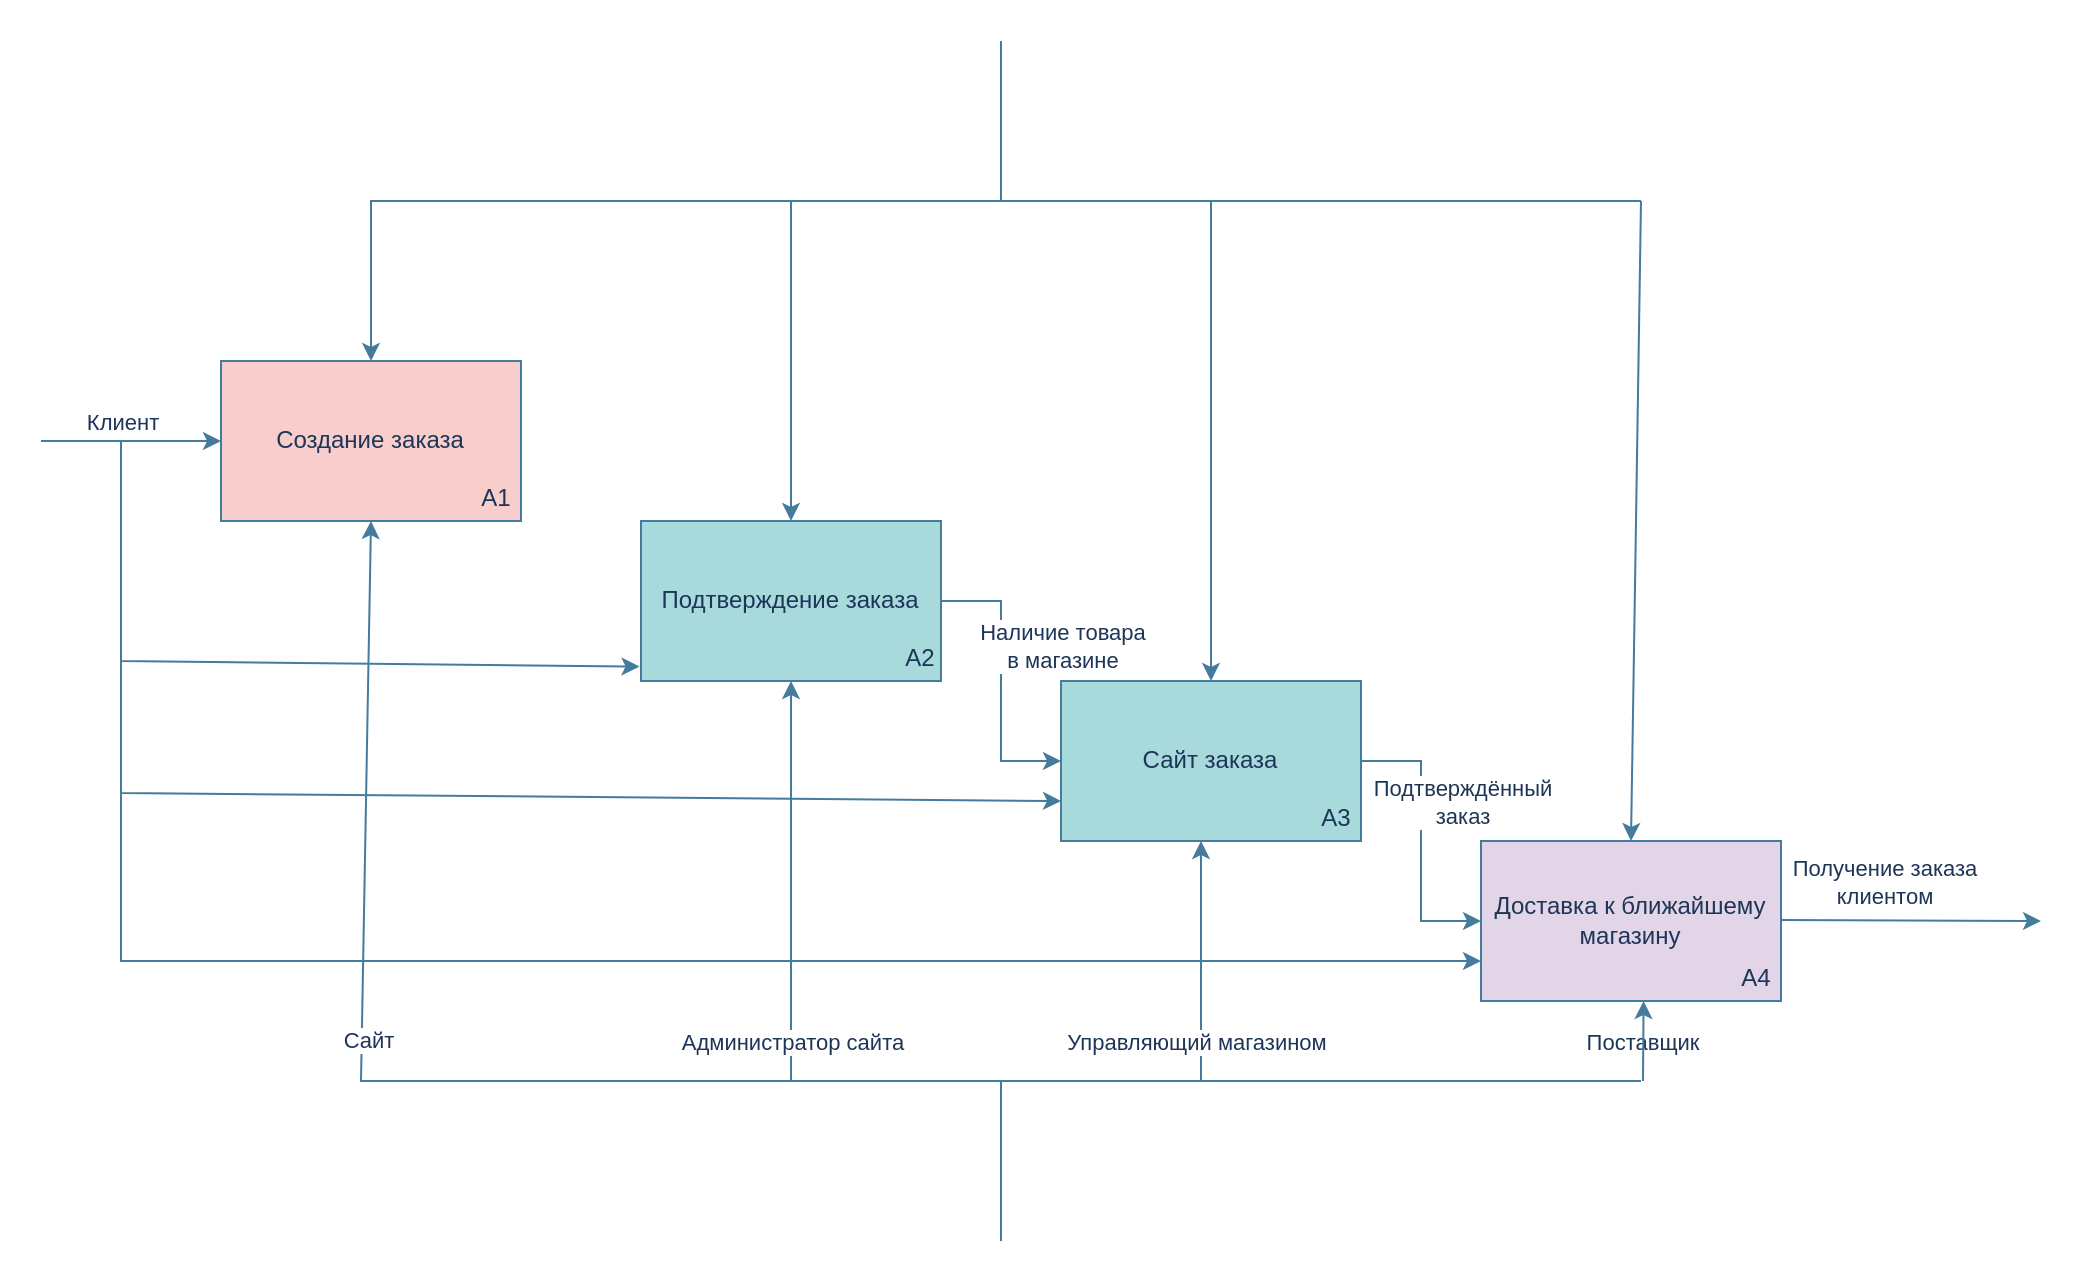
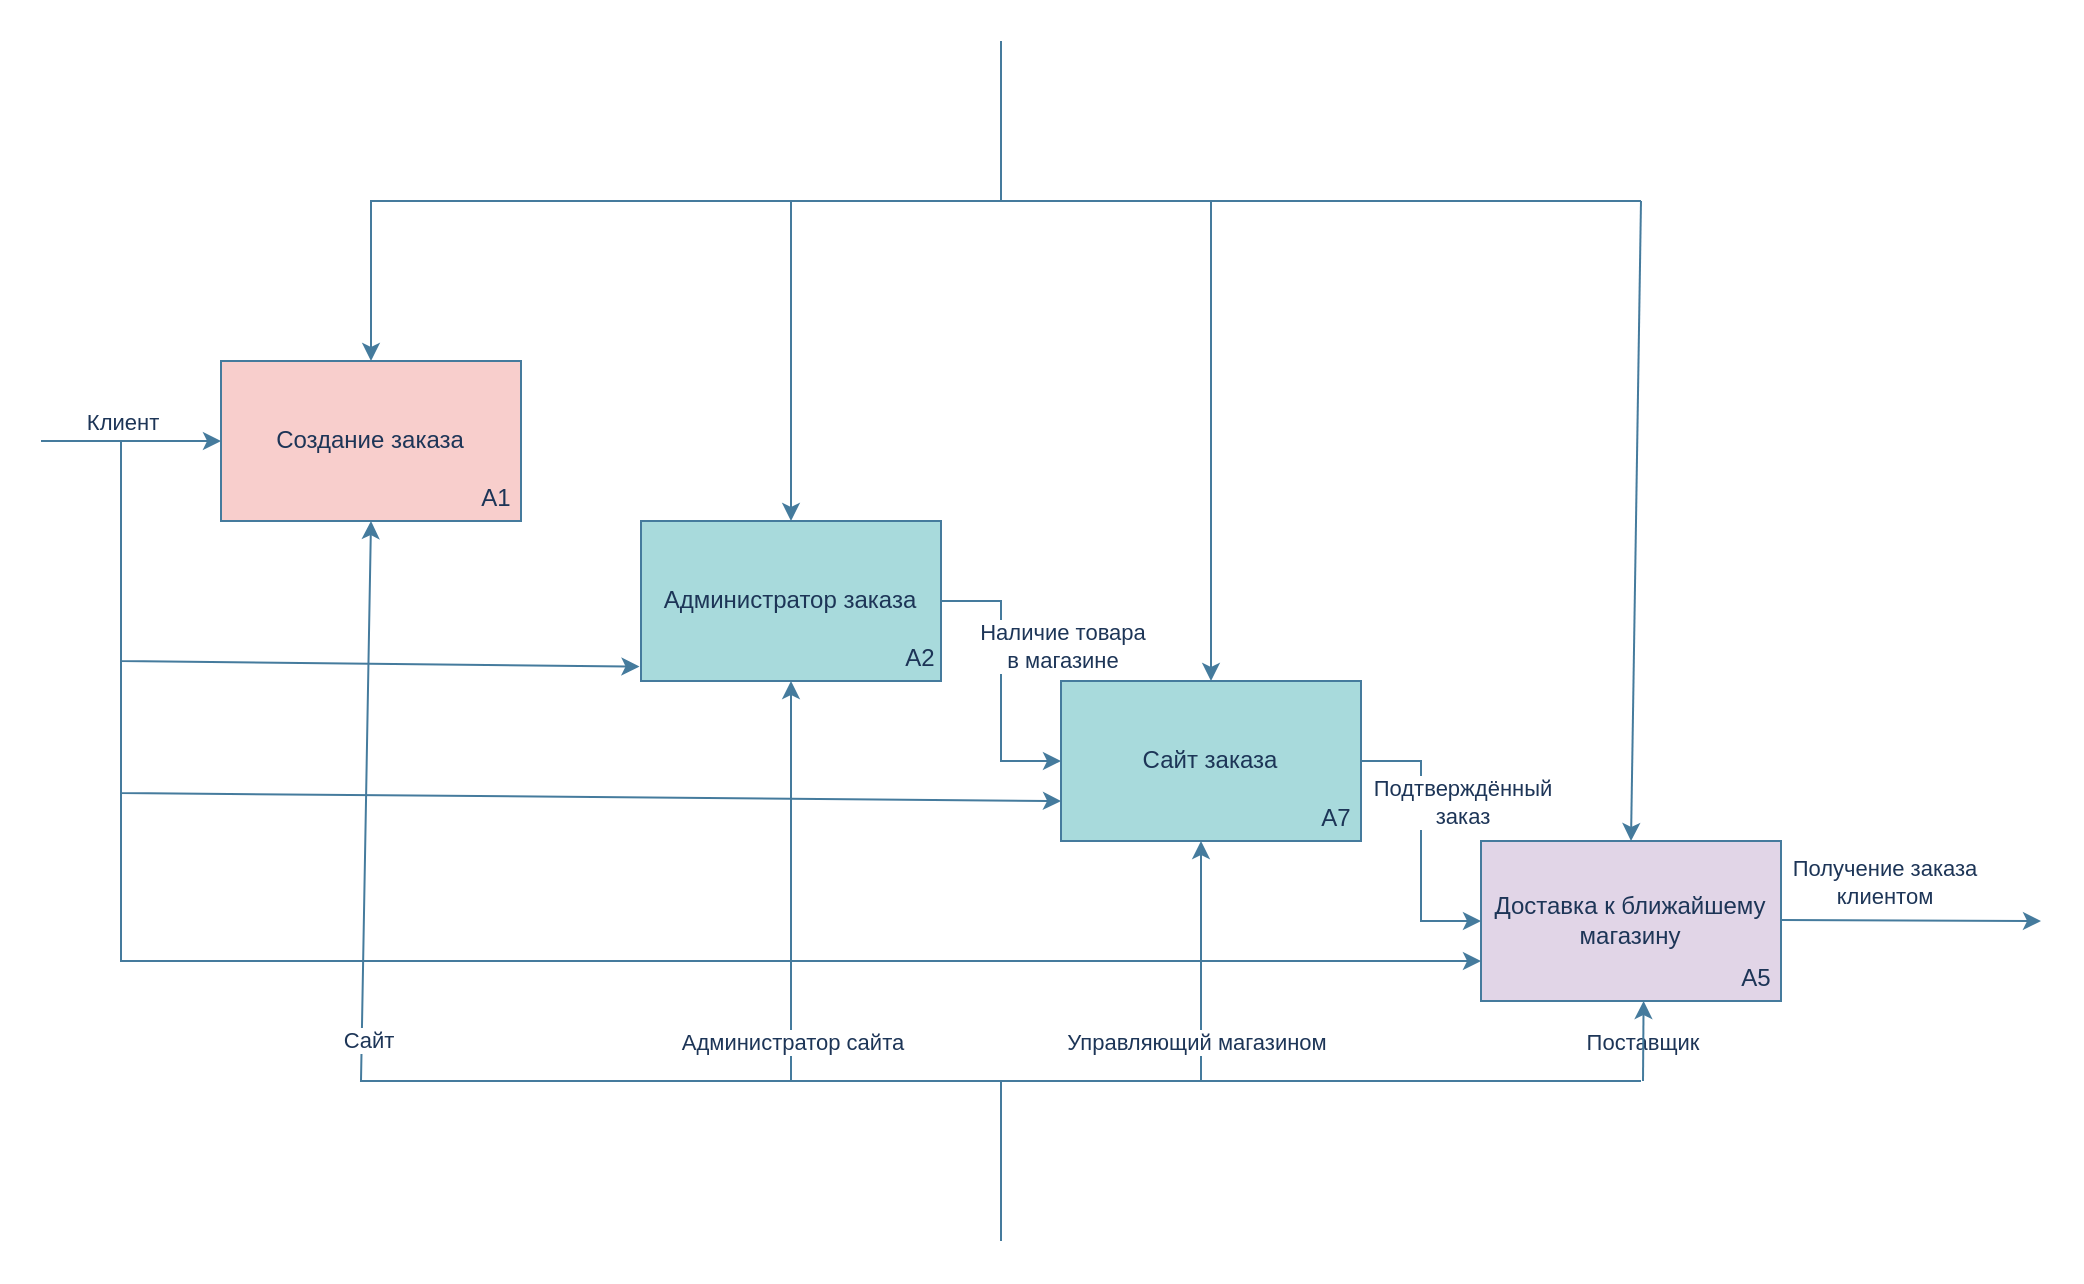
node "Подтверждение заказа": label "Подтверждение заказа" -> "Администратор заказа"
node "А3": label "А3" -> "А7"
node "А4": label "А4" -> "А5"
